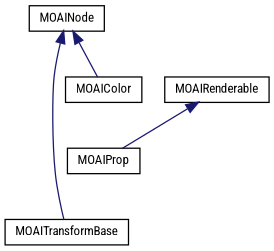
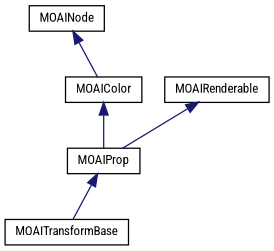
edge "MOAITransformBase" -> "MOAINode": now "MOAITransformBase" -> "MOAIProp"
edge "MOAIProp" -> "MOAIColor": added
